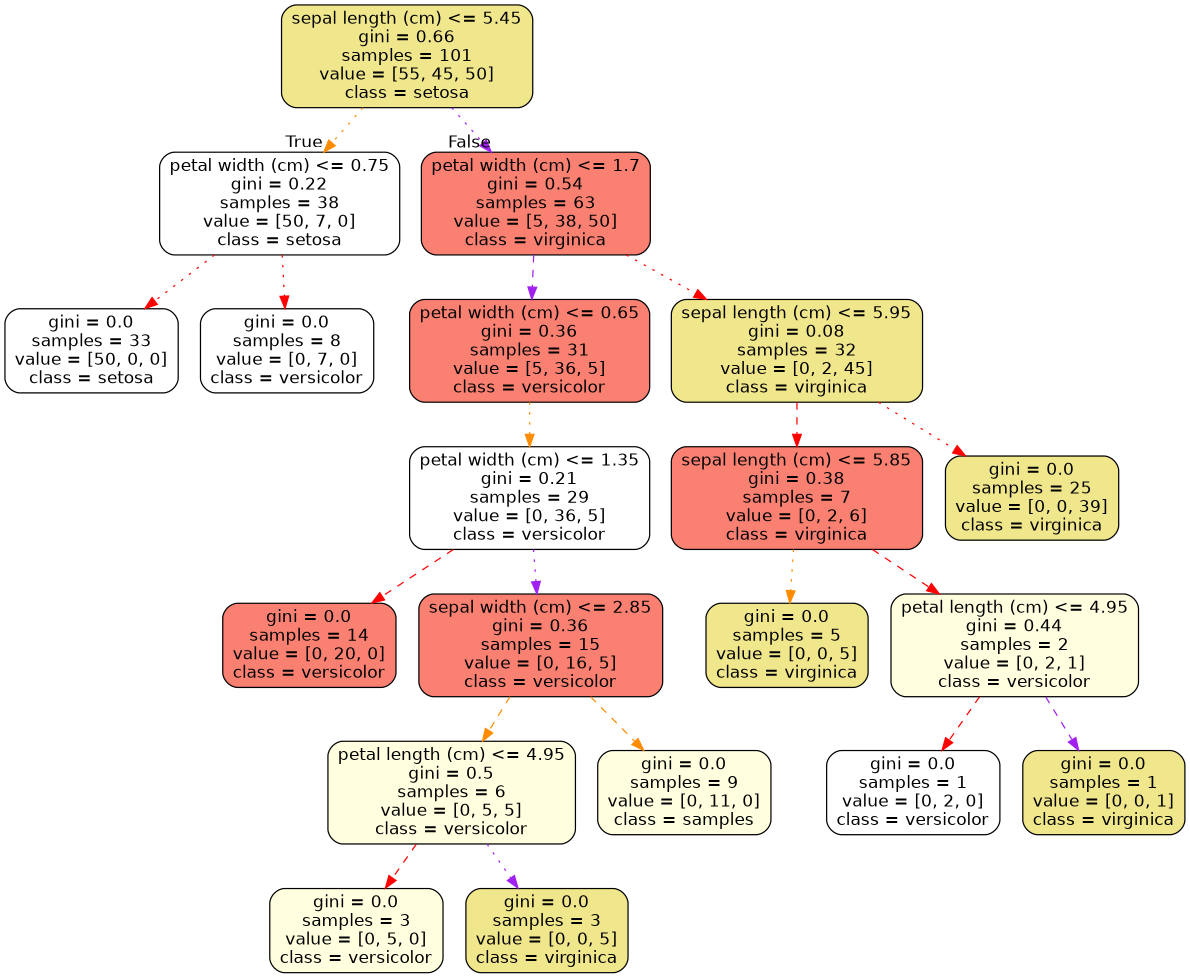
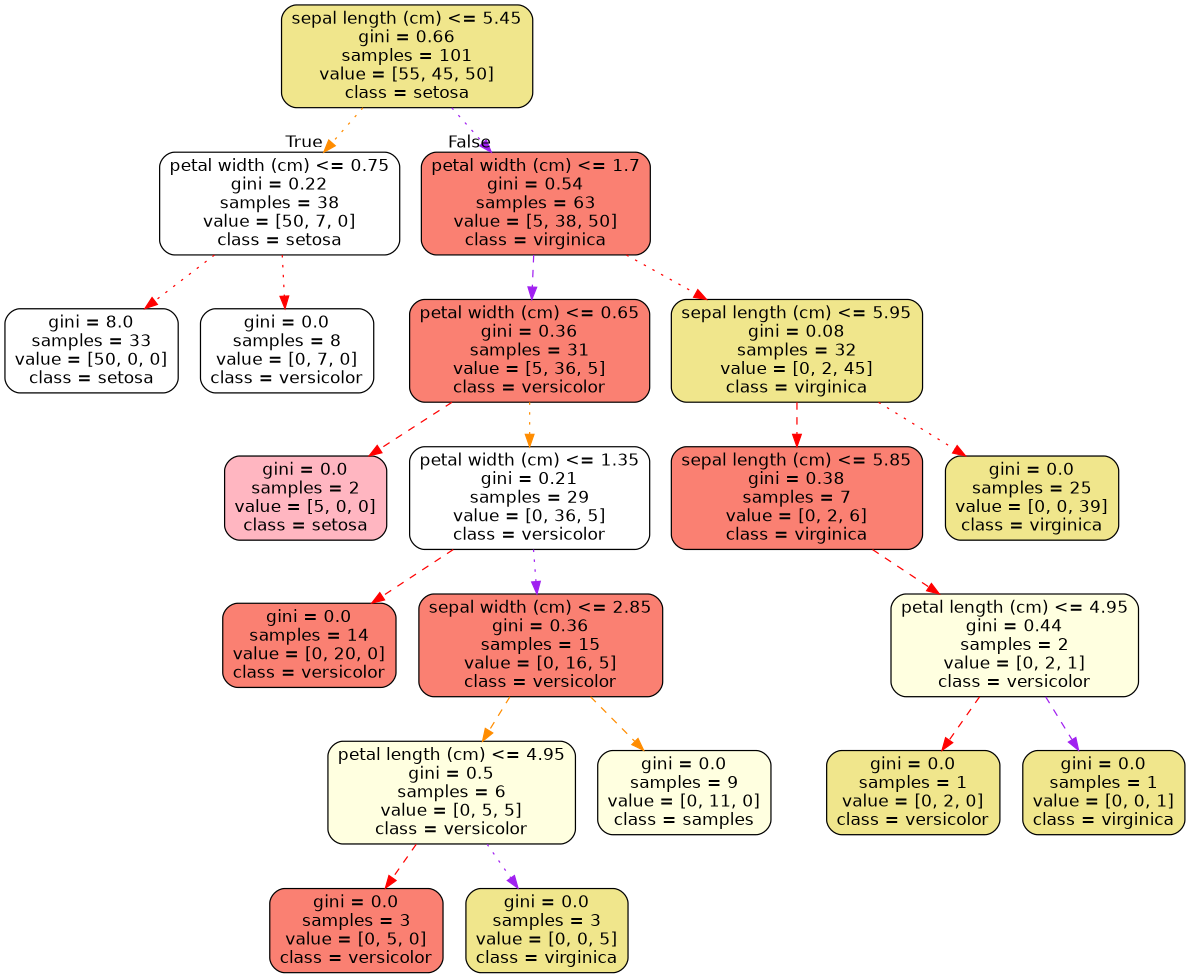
node "gini = 0.0 samples = 33 value = [50, 0, 0] class = setosa": label "gini = 0.0 samples = 33 value = [50, 0, 0] class = setosa" -> "gini = 8.0 samples = 33 value = [50, 0, 0] class = setosa"
node "gini = 0.0 samples = 2 value = [5, 0, 0] class = setosa": added
node "gini = 0.0 samples = 5 value = [0, 0, 5] class = virginica": removed
node "gini = 0.0 samples = 1 value = [0, 2, 0] class = versicolor": fillcolor white -> khaki
node "gini = 0.0 samples = 3 value = [0, 5, 0] class = versicolor": fillcolor lightyellow -> salmon
